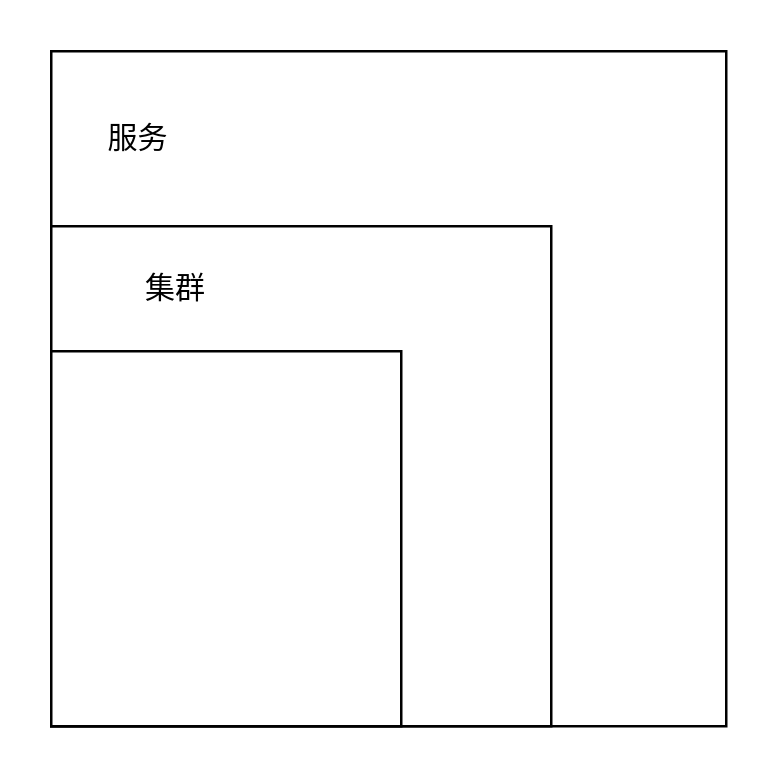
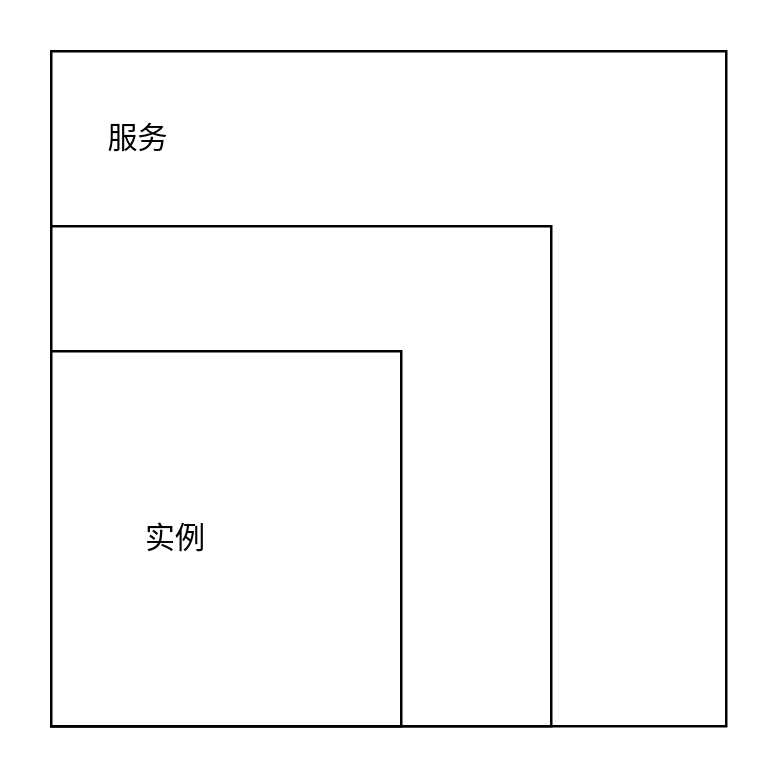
node "集群": removed
node "实例": added
